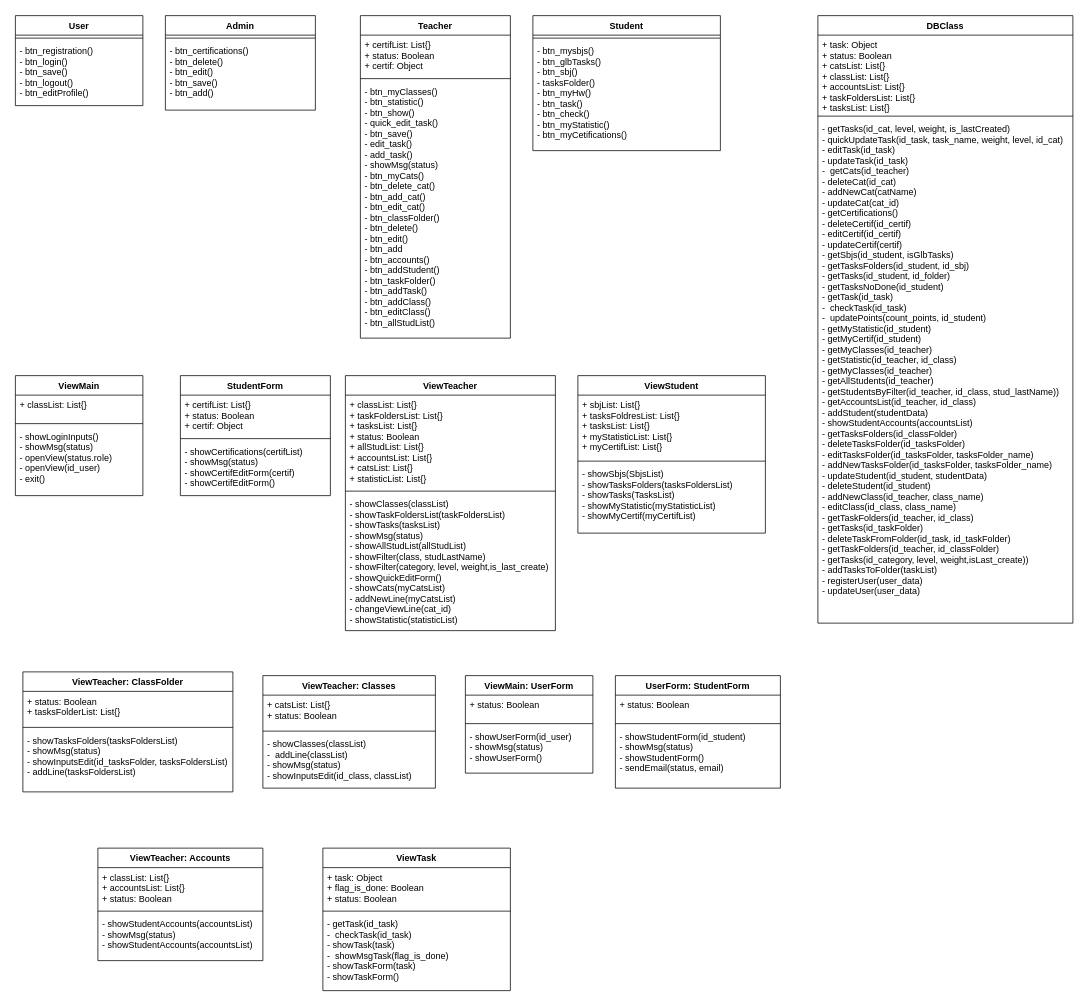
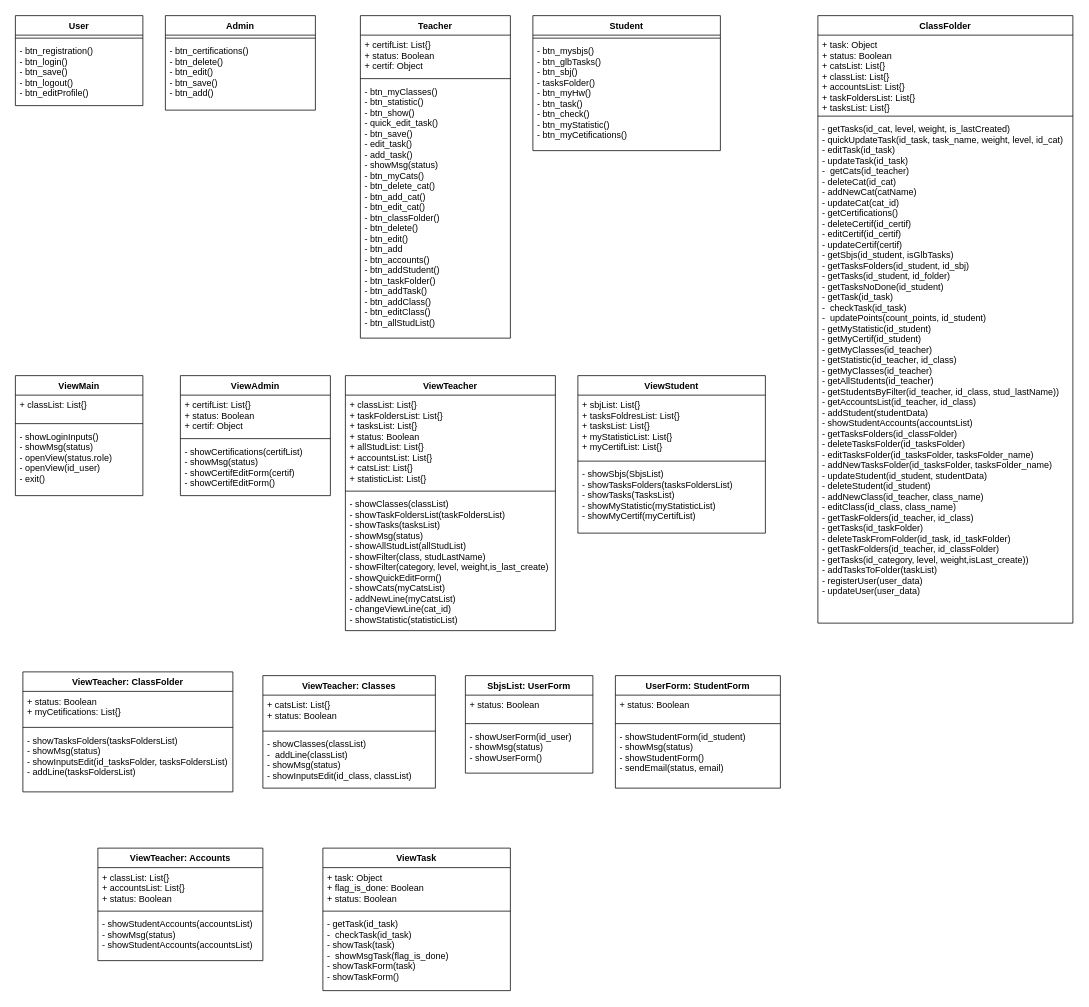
node "DBClass": label "DBClass" -> "ClassFolder"
node "StudentForm": label "StudentForm" -> "ViewAdmin"
node "ViewMain: UserForm": label "ViewMain: UserForm" -> "SbjsList: UserForm"
node "+ status: Boolean + tasksFolderList: List{}": label "+ status: Boolean + tasksFolderList: List{}" -> "+ status: Boolean + myCetifications: List{}"
